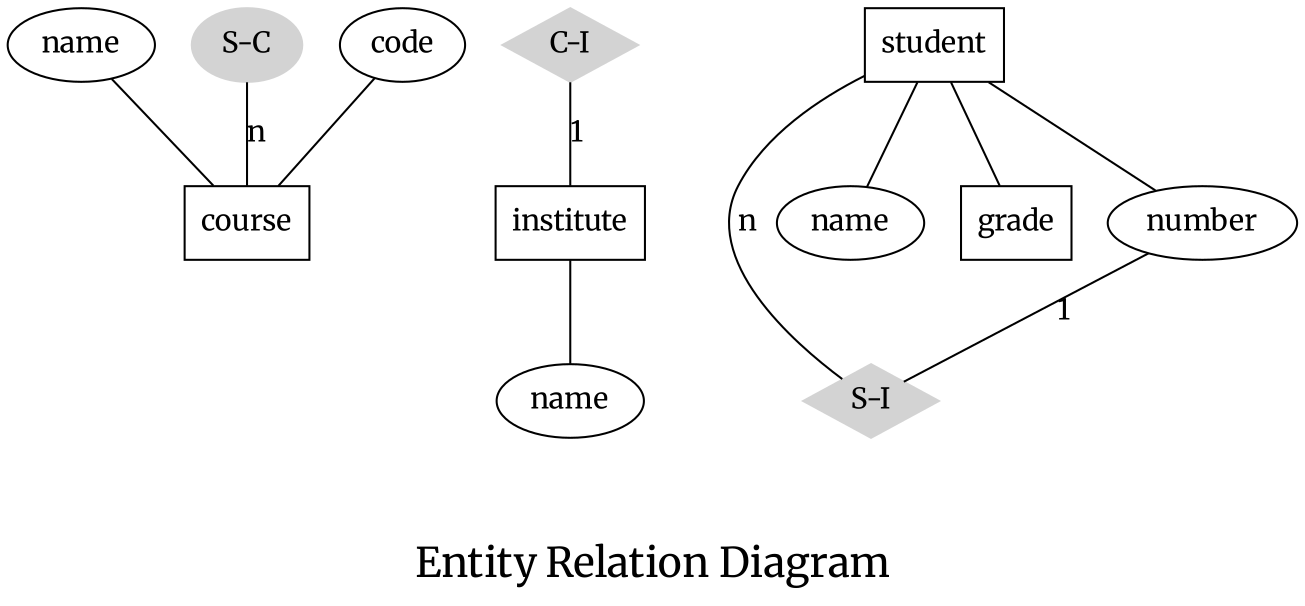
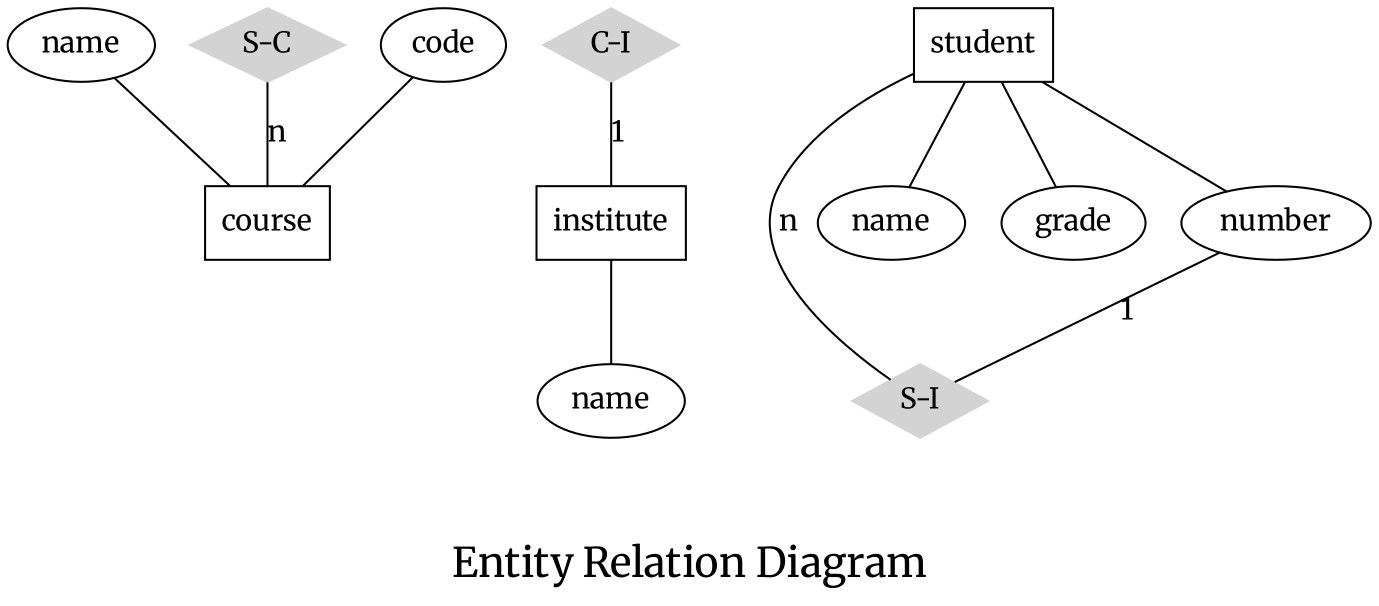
node "S-C": shape ellipse -> diamond
node "grade": shape box -> ellipse
